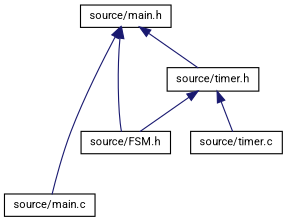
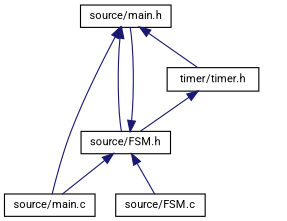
edge "source/main.h" -> "source/FSM.h": added
node "source/timer.h": label "source/timer.h" -> "timer/timer.h"
node "source/timer.c": removed
edge "source/main.c" -> "source/FSM.h": added
node "source/FSM.c": added
